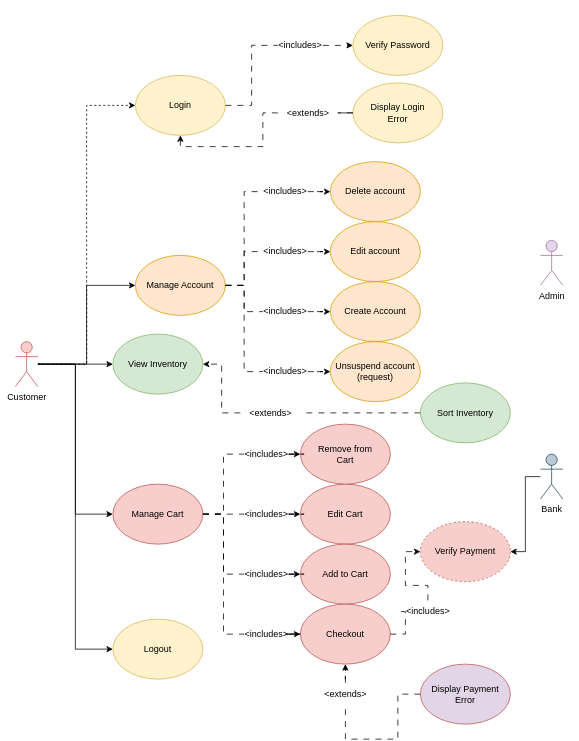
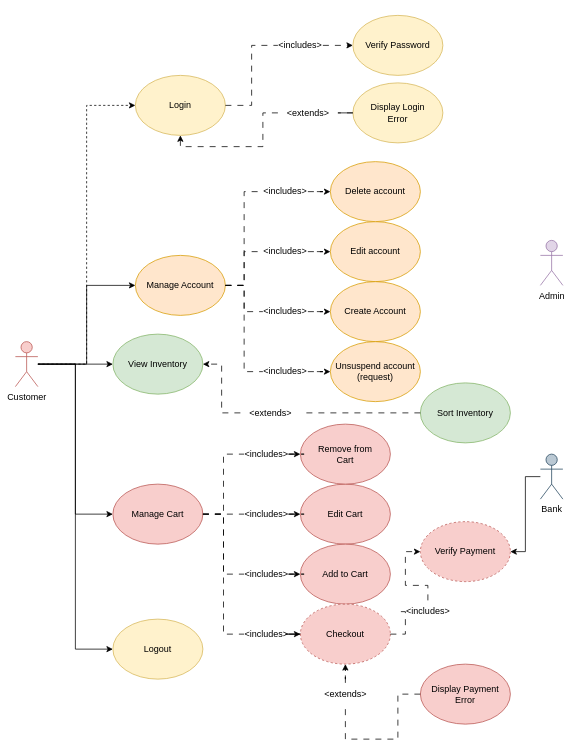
node "Checkout": style solid -> dashed
node "Display Payment Error": fillcolor #e1d5e7 -> #f8cecc
